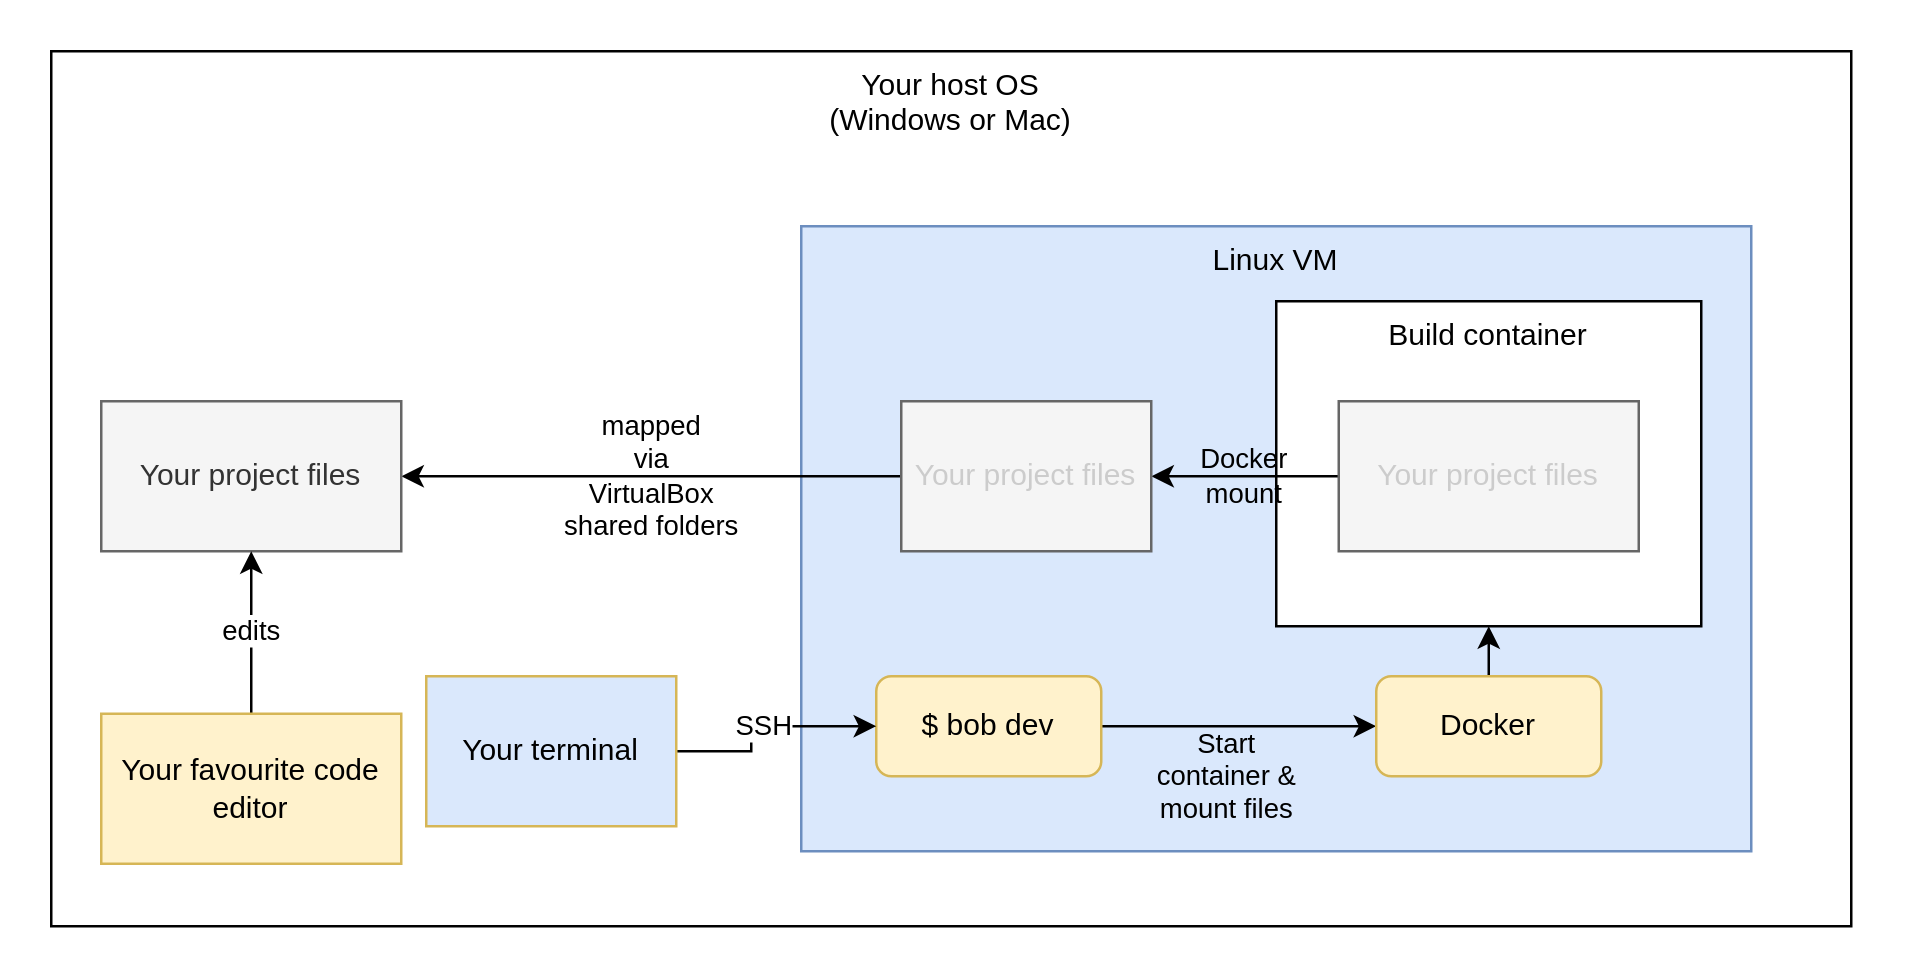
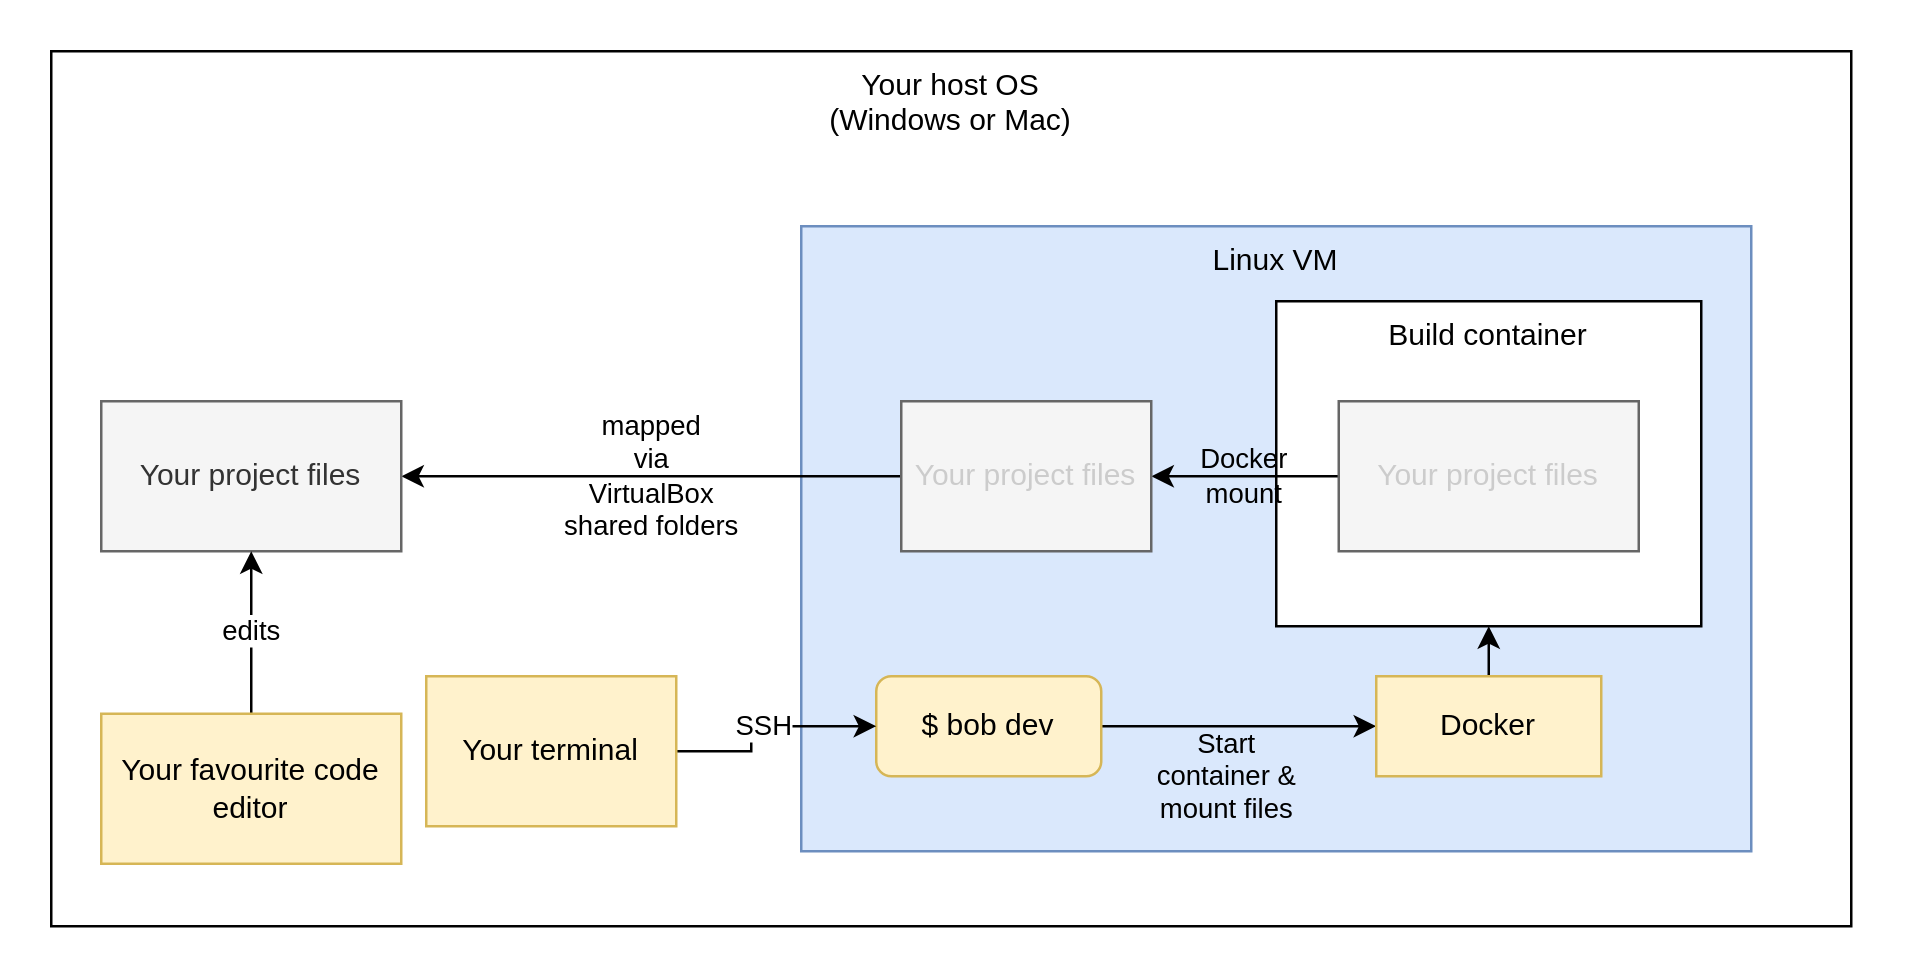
node "Docker": shape rounded rectangle -> rectangle
node "Your terminal": fillcolor #dae8fc -> #fff2cc
